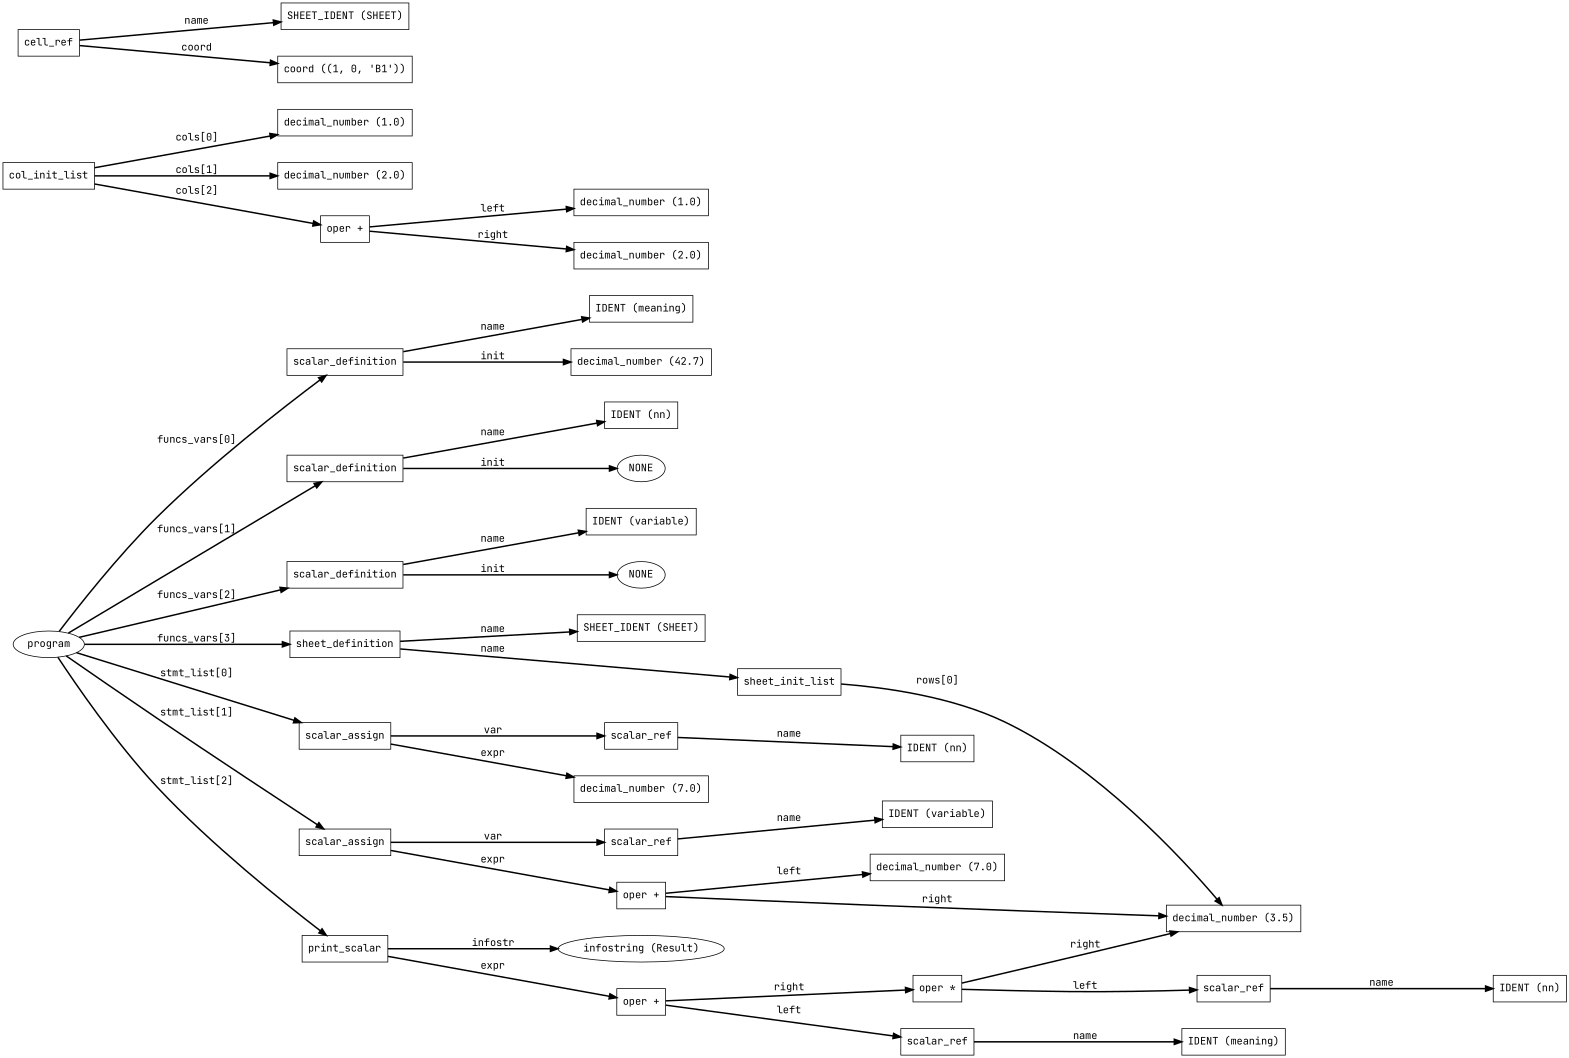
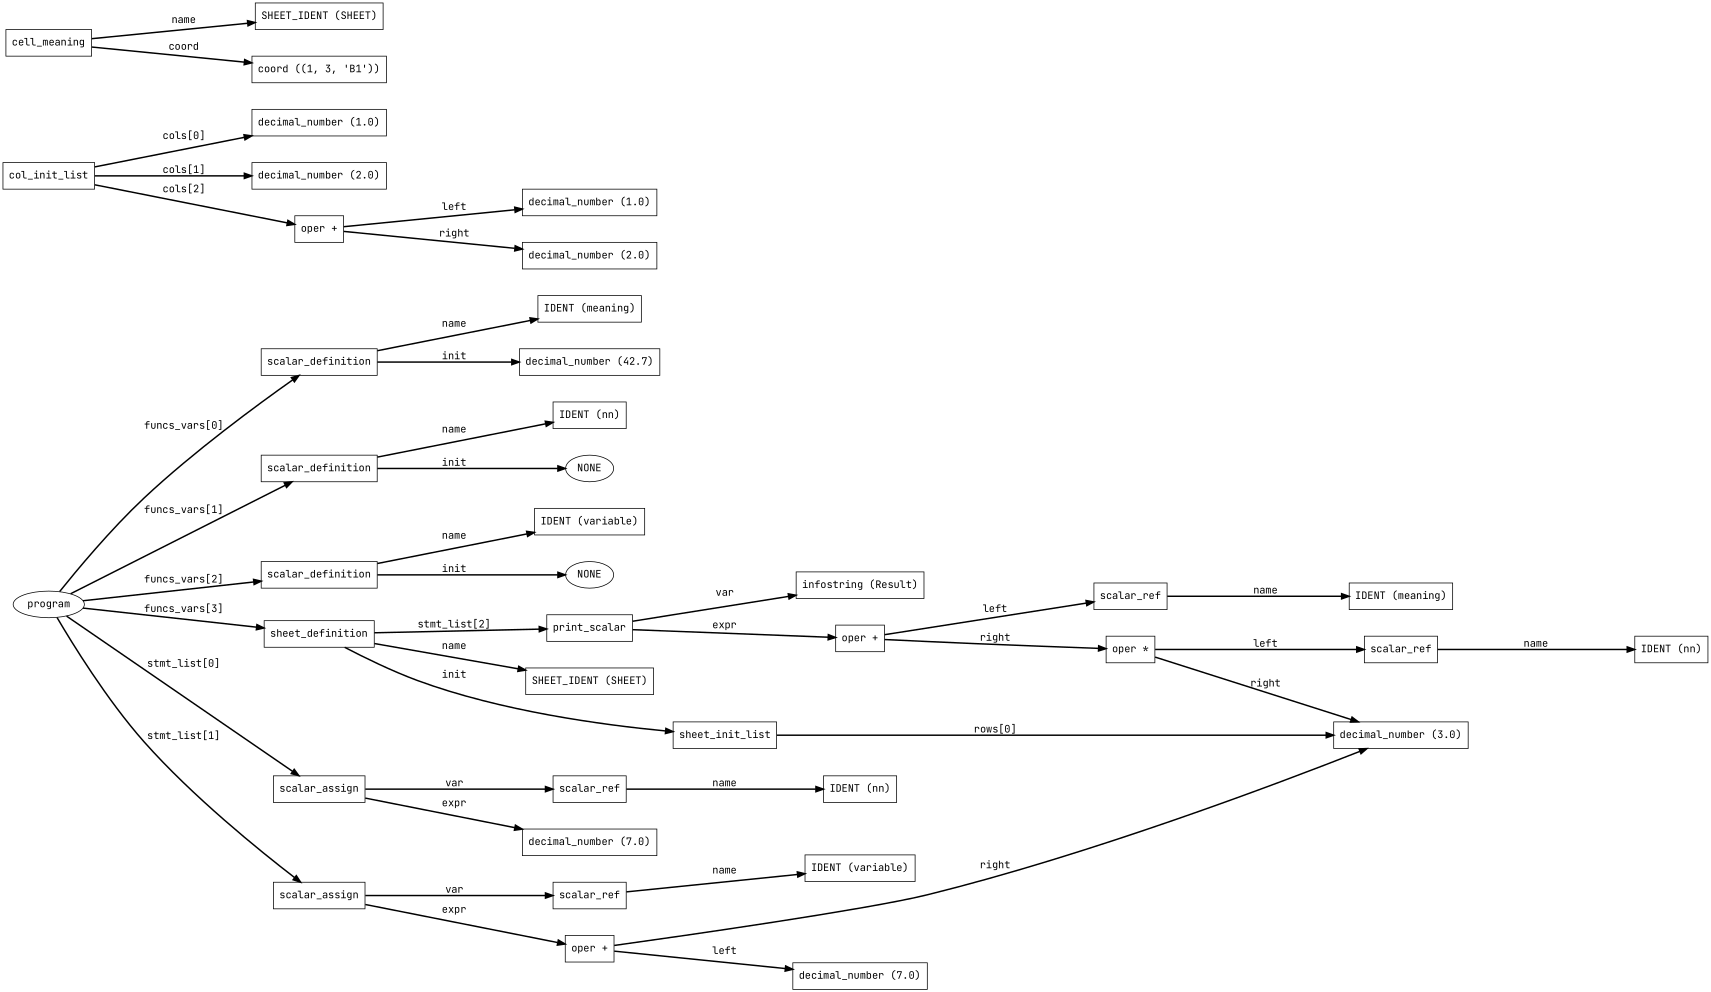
node "cell_ref": label "cell_ref" -> "cell_meaning"
node "coord ((1, 0, 'B1'))": label "coord ((1, 0, 'B1'))" -> "coord ((1, 3, 'B1'))"
edge "sheet_definition" -> "sheet_init_list": label "name" -> "init"
edge "program" -> "print_scalar": now "sheet_definition" -> "print_scalar"
node "decimal_number (3.5)": label "decimal_number (3.5)" -> "decimal_number (3.0)"
edge "print_scalar" -> "infostring (Result)": label "infostr" -> "var"
node "infostring (Result)": shape ellipse -> box
